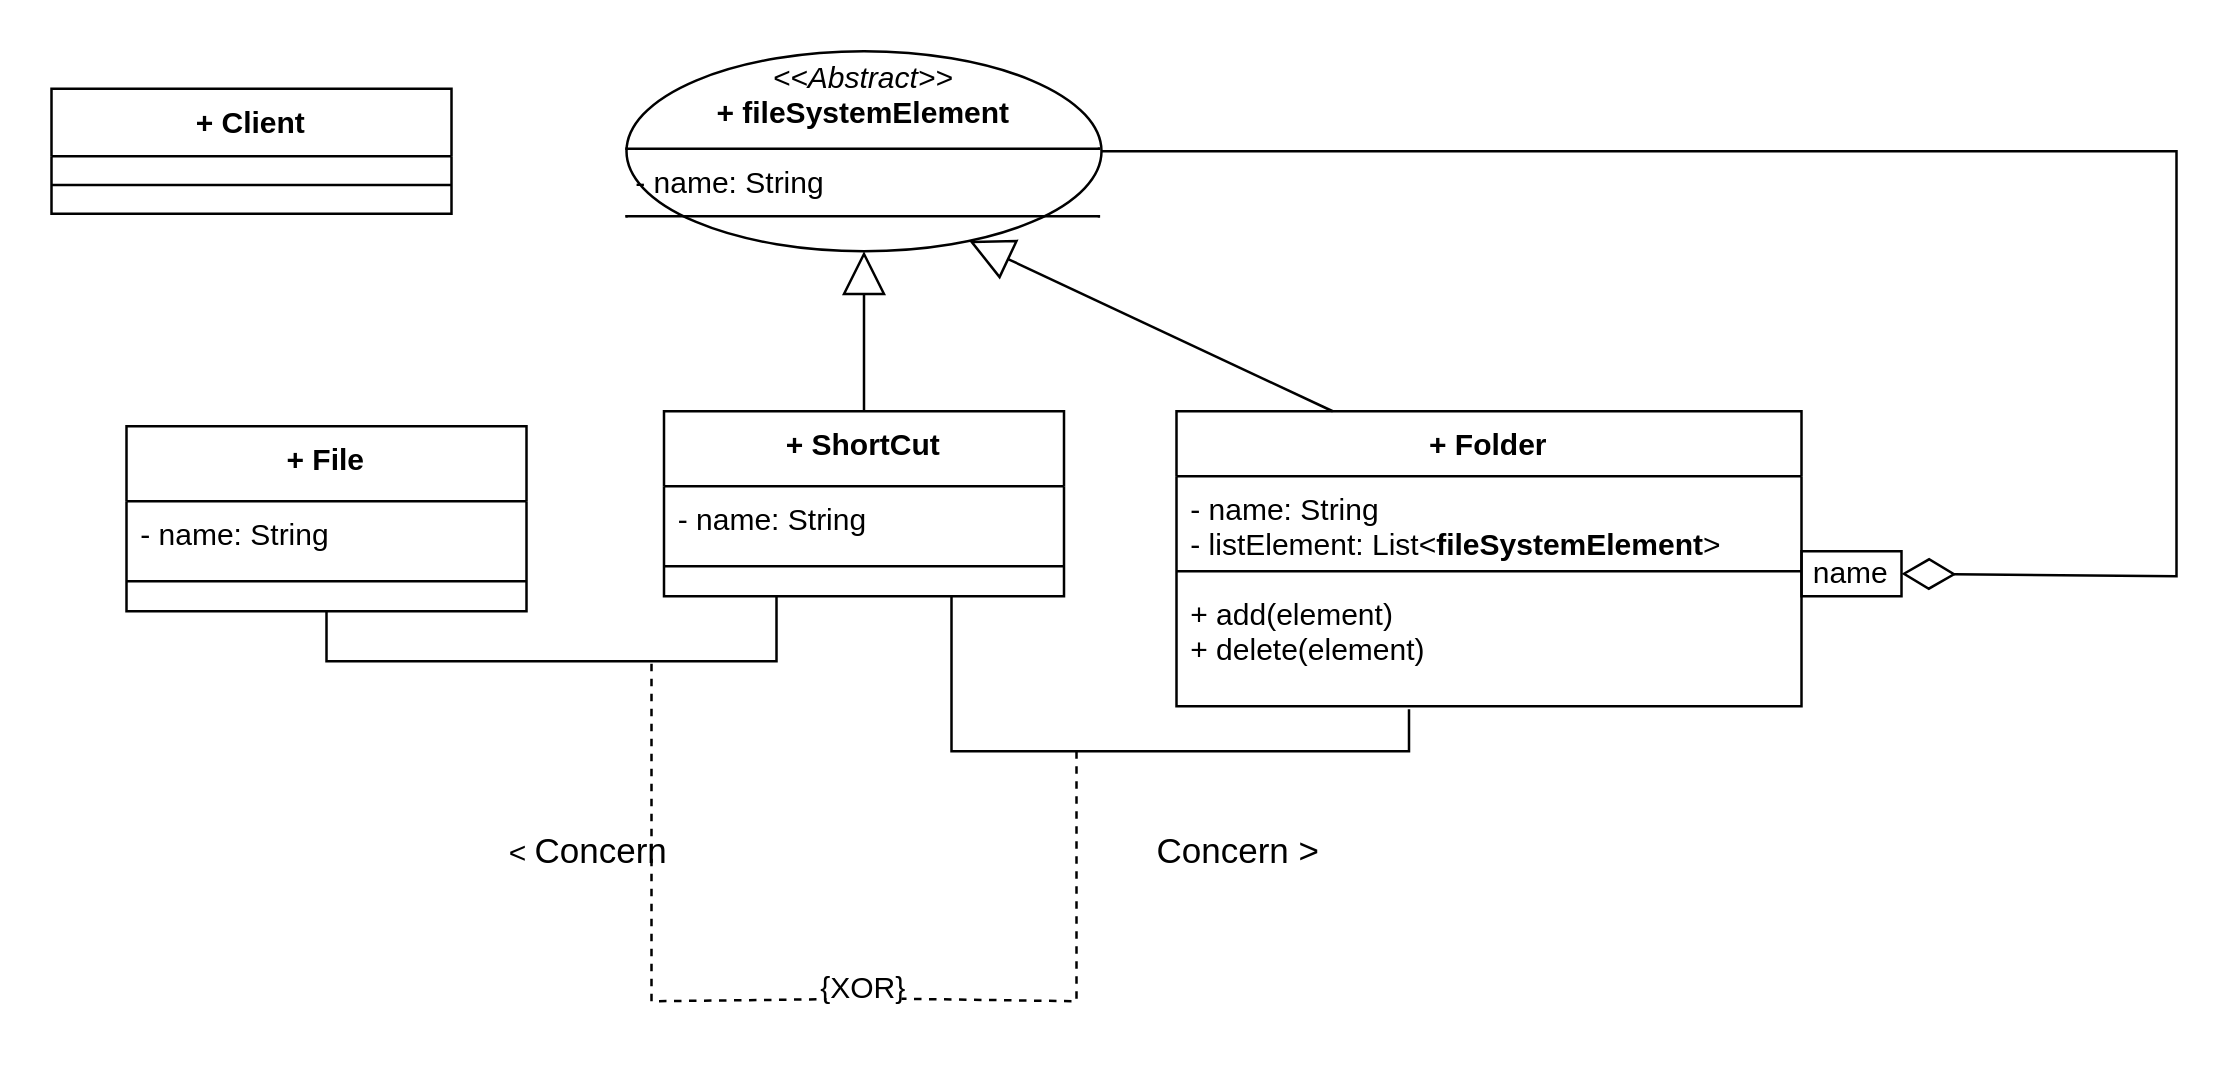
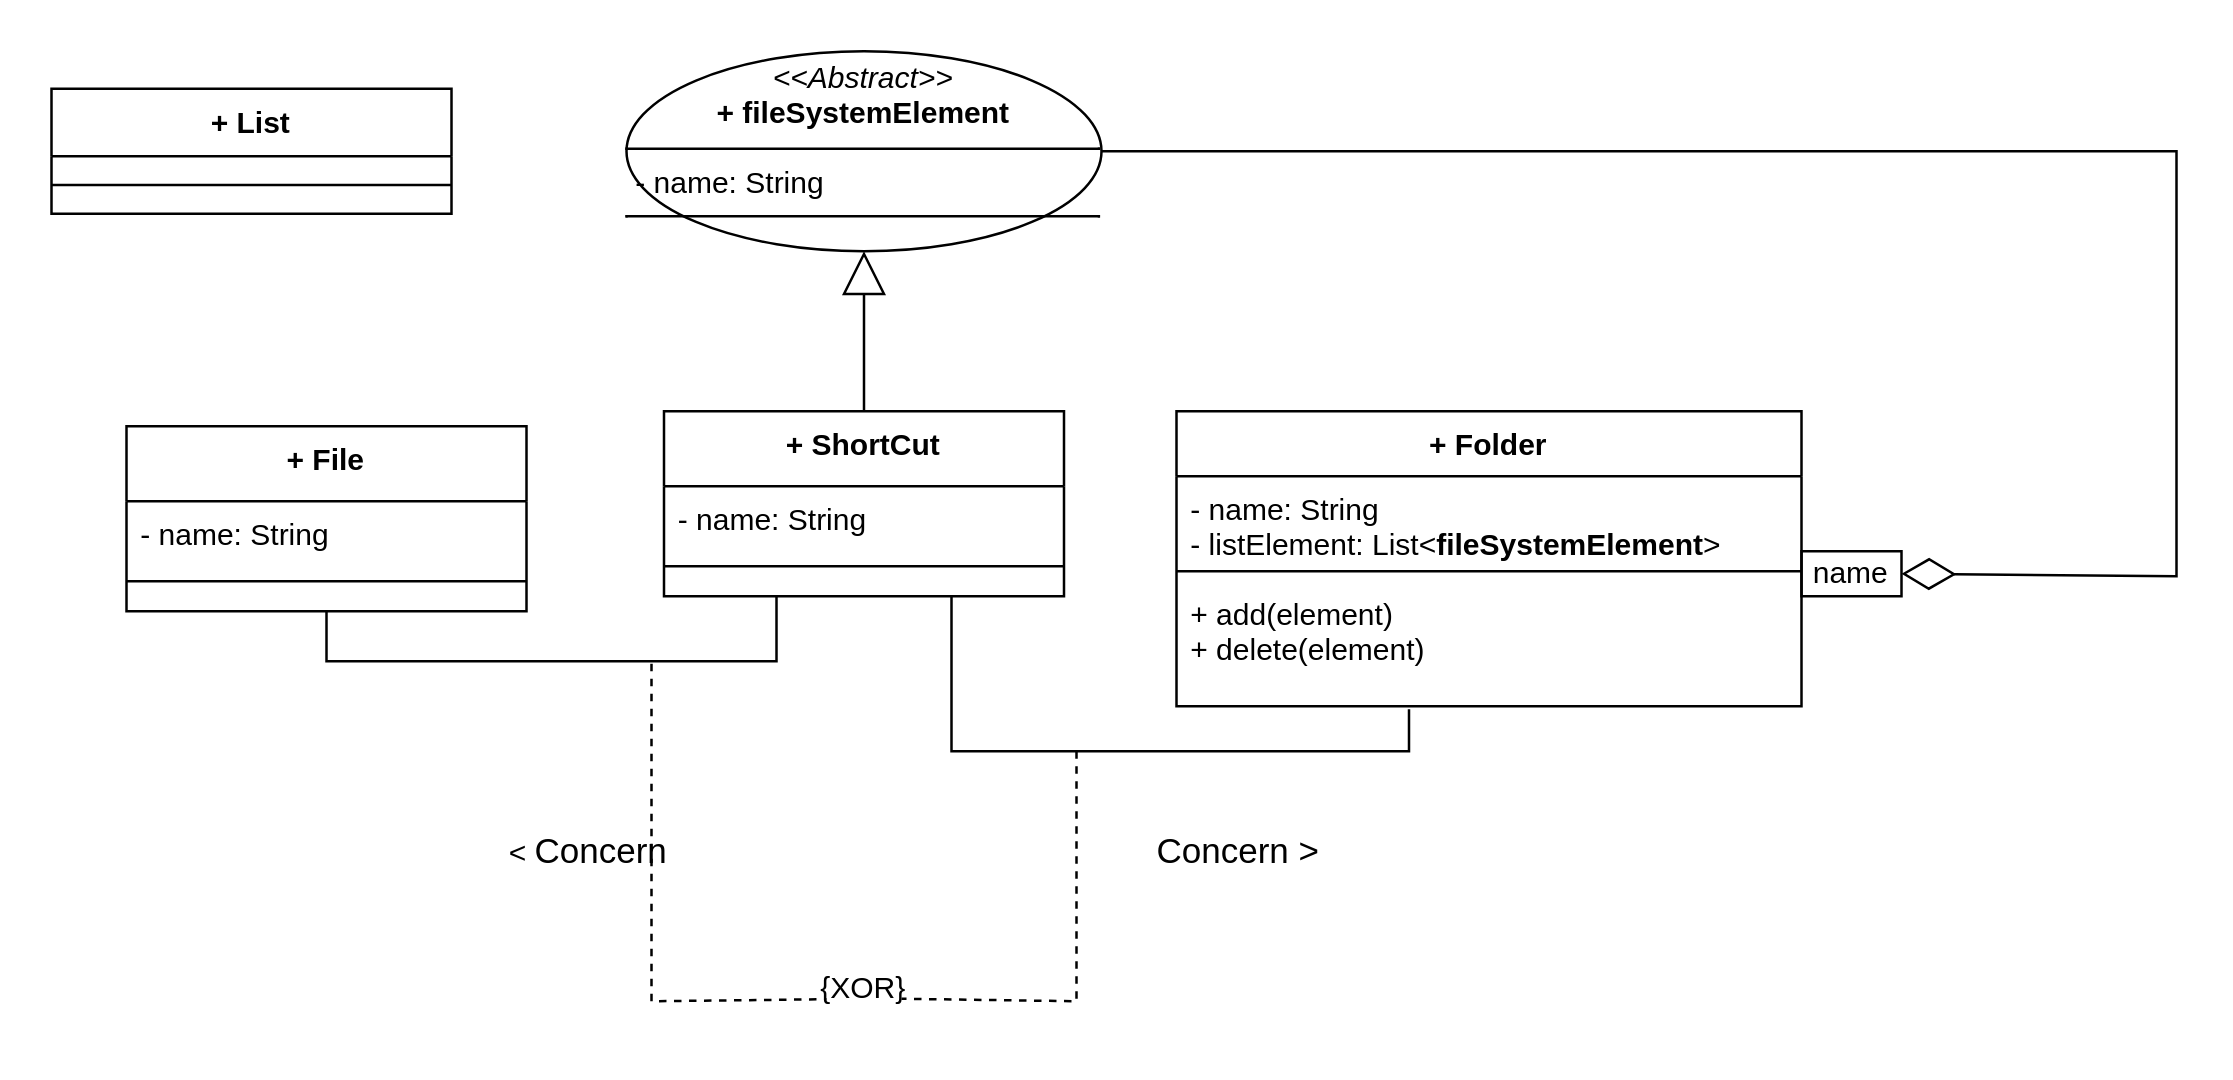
node "+ Client": label "+ Client" -> "+ List"
edge "+ Folder" -> "<<Abstract>> + fileSystemElement - name: String": removed
